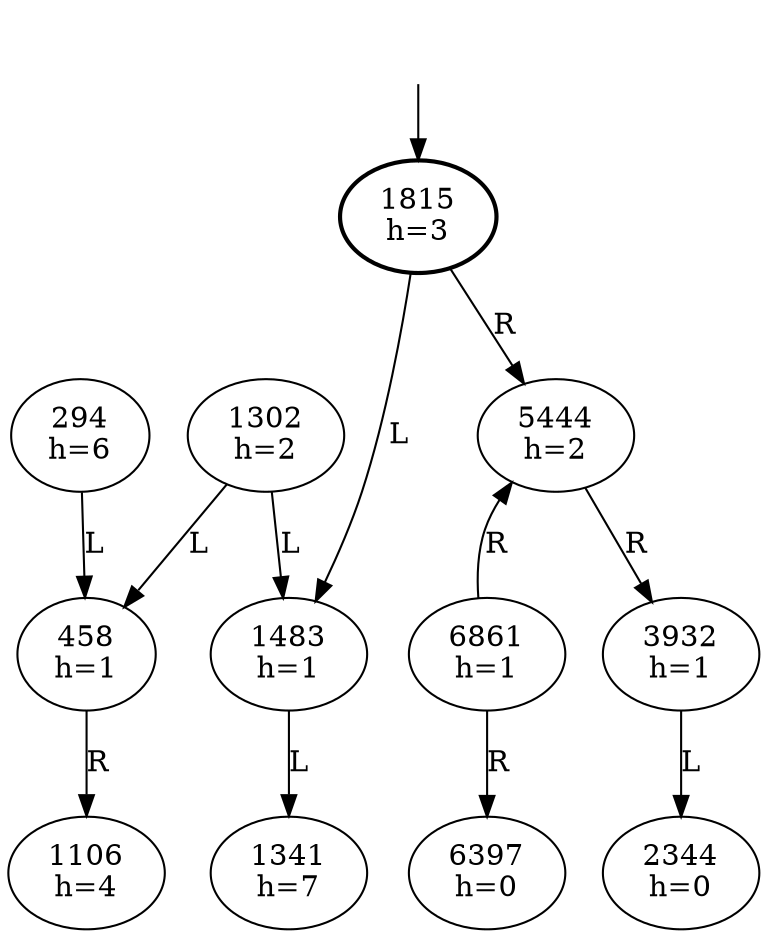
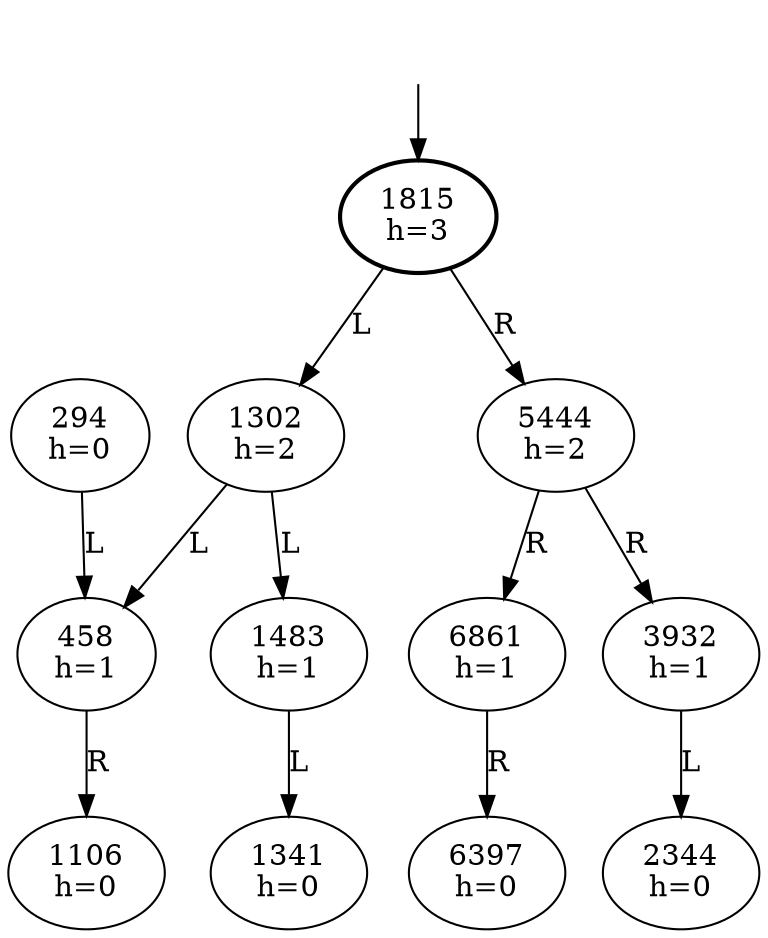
edge "1815 h=3" -> "1483 h=1": now "1815 h=3" -> "1302 h=2"
node "294 h=6": label "294 h=6" -> "294 h=0"
edge "6861 h=1" -> "5444 h=2": reversed
node "1106 h=4": label "1106 h=4" -> "1106 h=0"
node "1341 h=7": label "1341 h=7" -> "1341 h=0"
